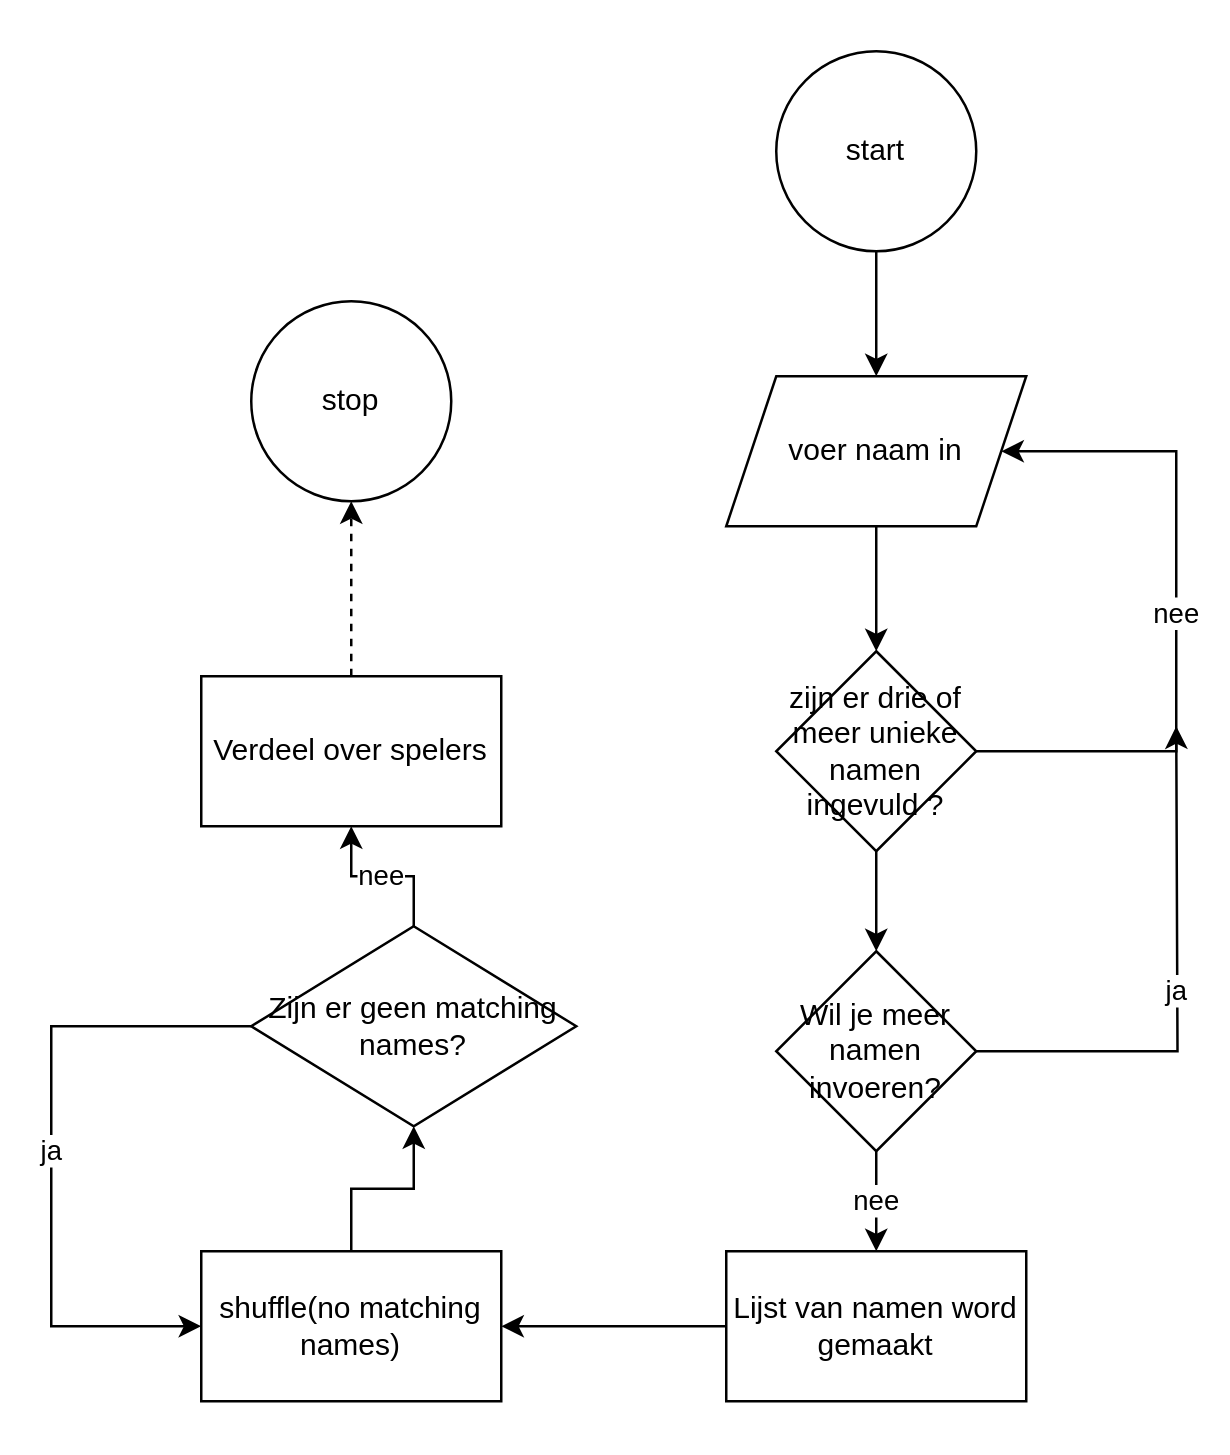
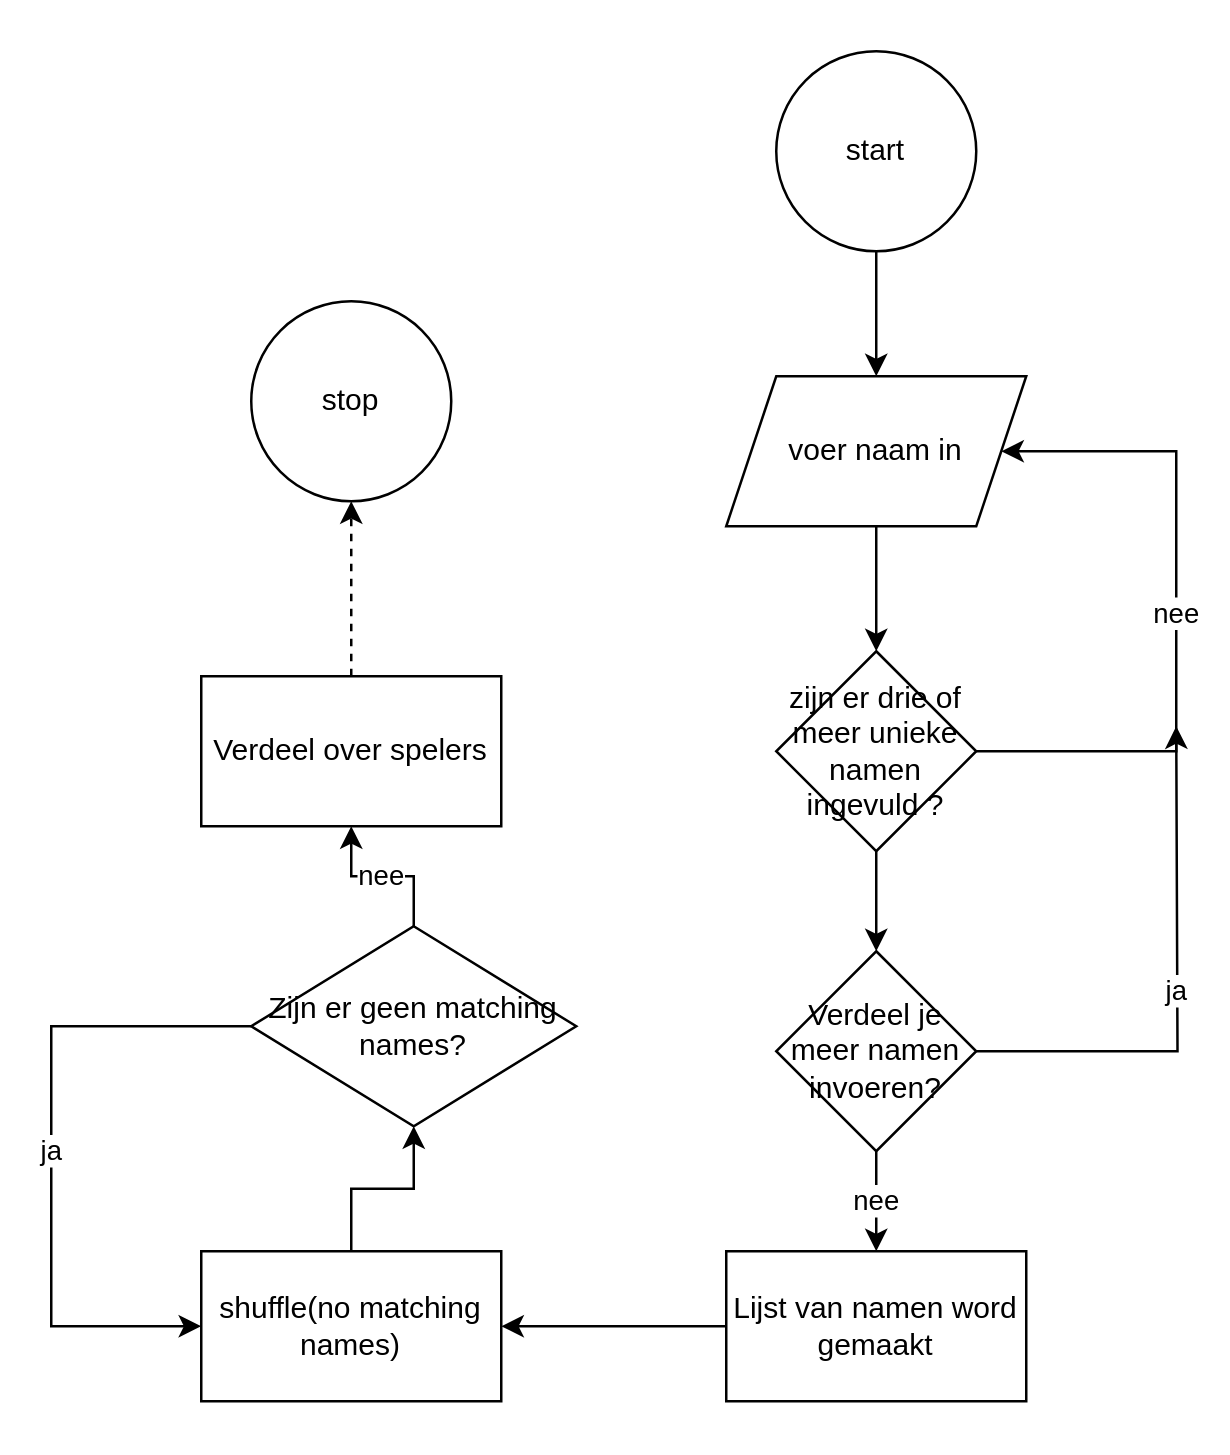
node "Wil je meer namen invoeren?": label "Wil je meer namen invoeren?" -> "Verdeel je meer namen invoeren?"
